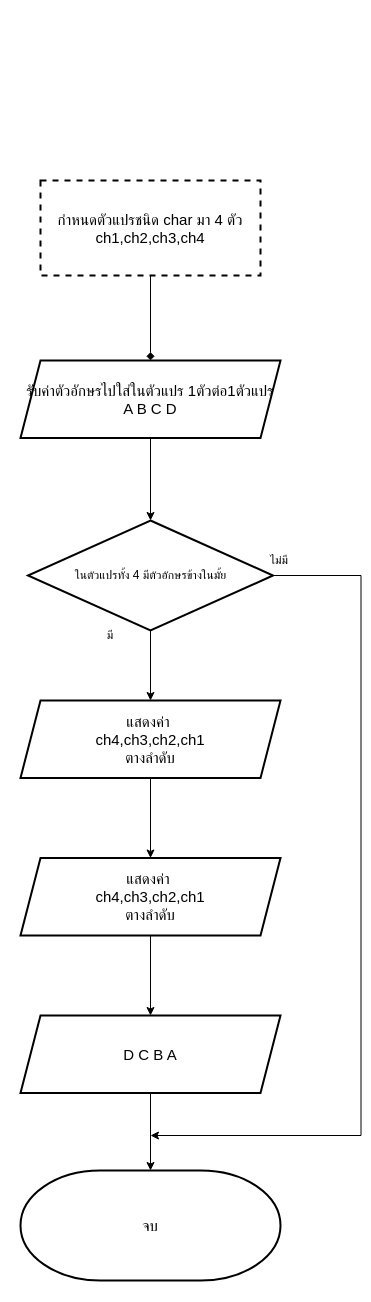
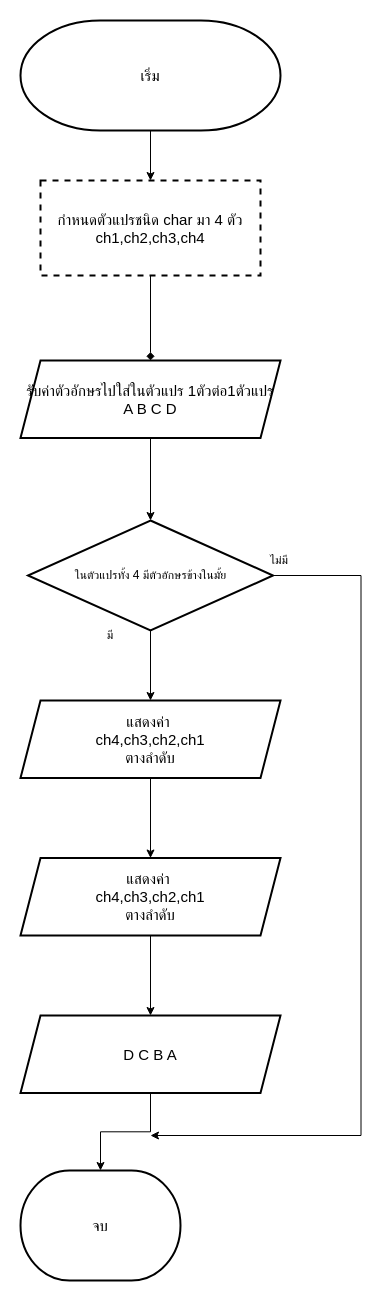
node "เริ่ม": added
edge "เริ่ม" -> "กำหนดตัวแปรชนิด char มา 4 ตัว ch1,ch2,ch3,ch4": added
node "จบ": size 260x110 -> 160x110
